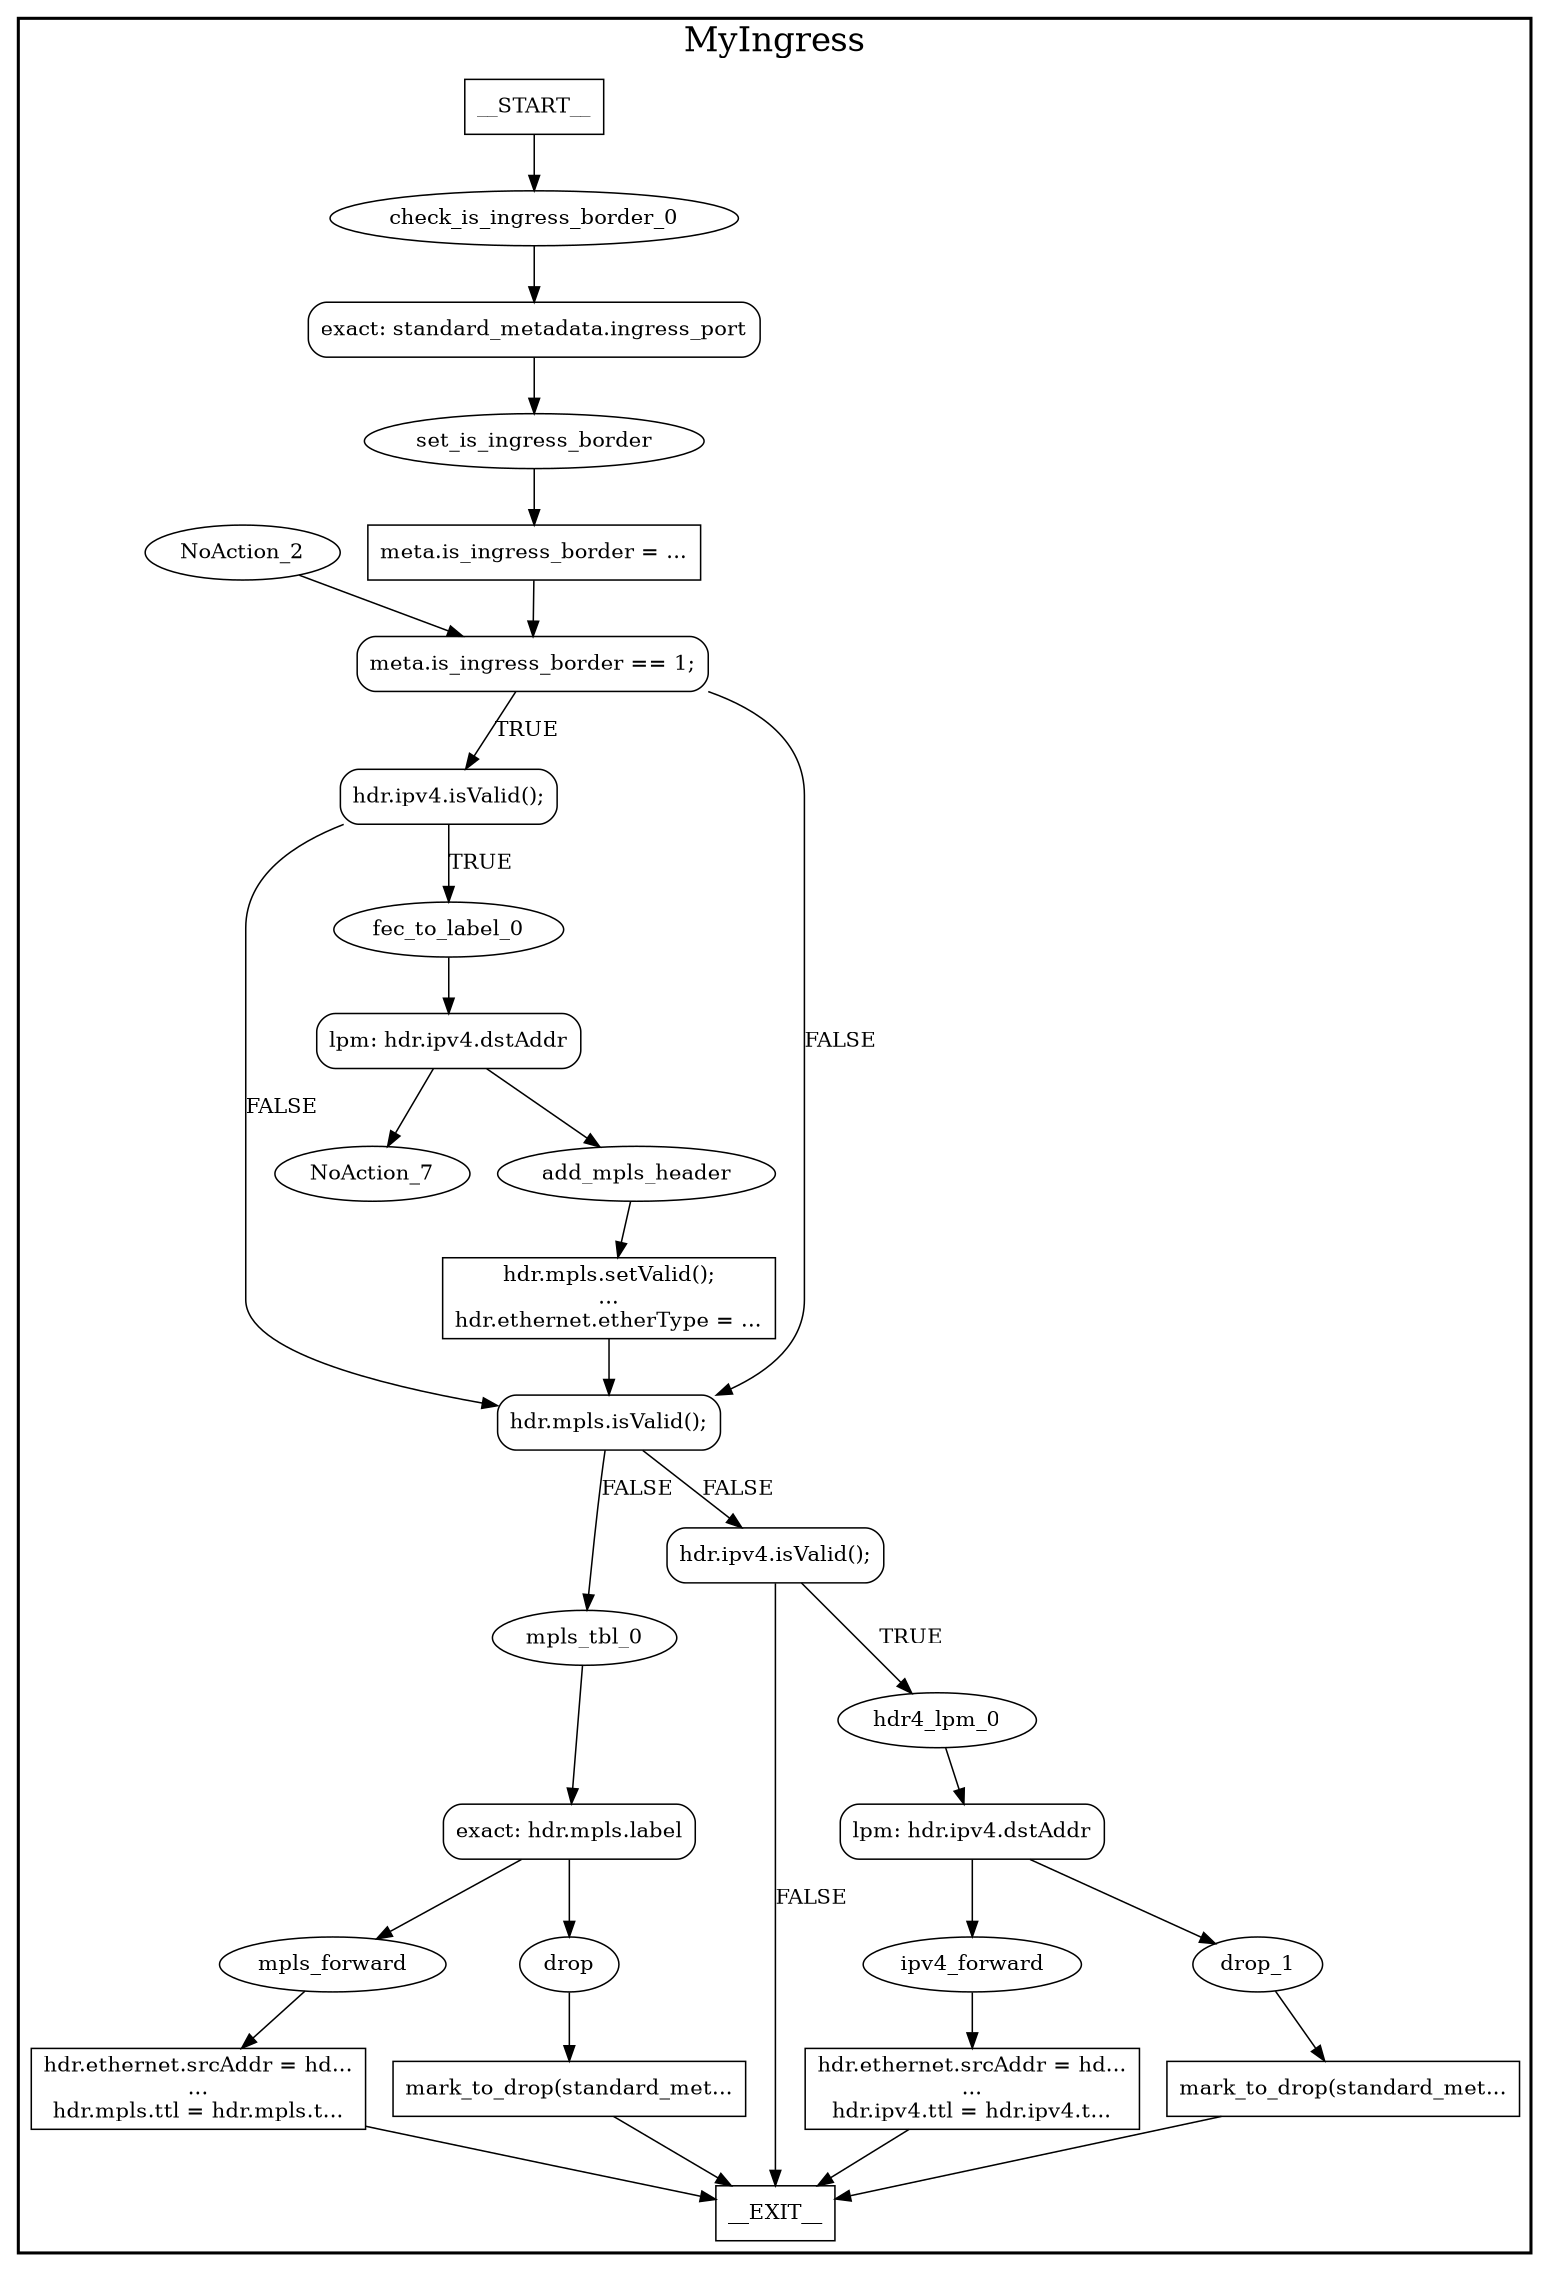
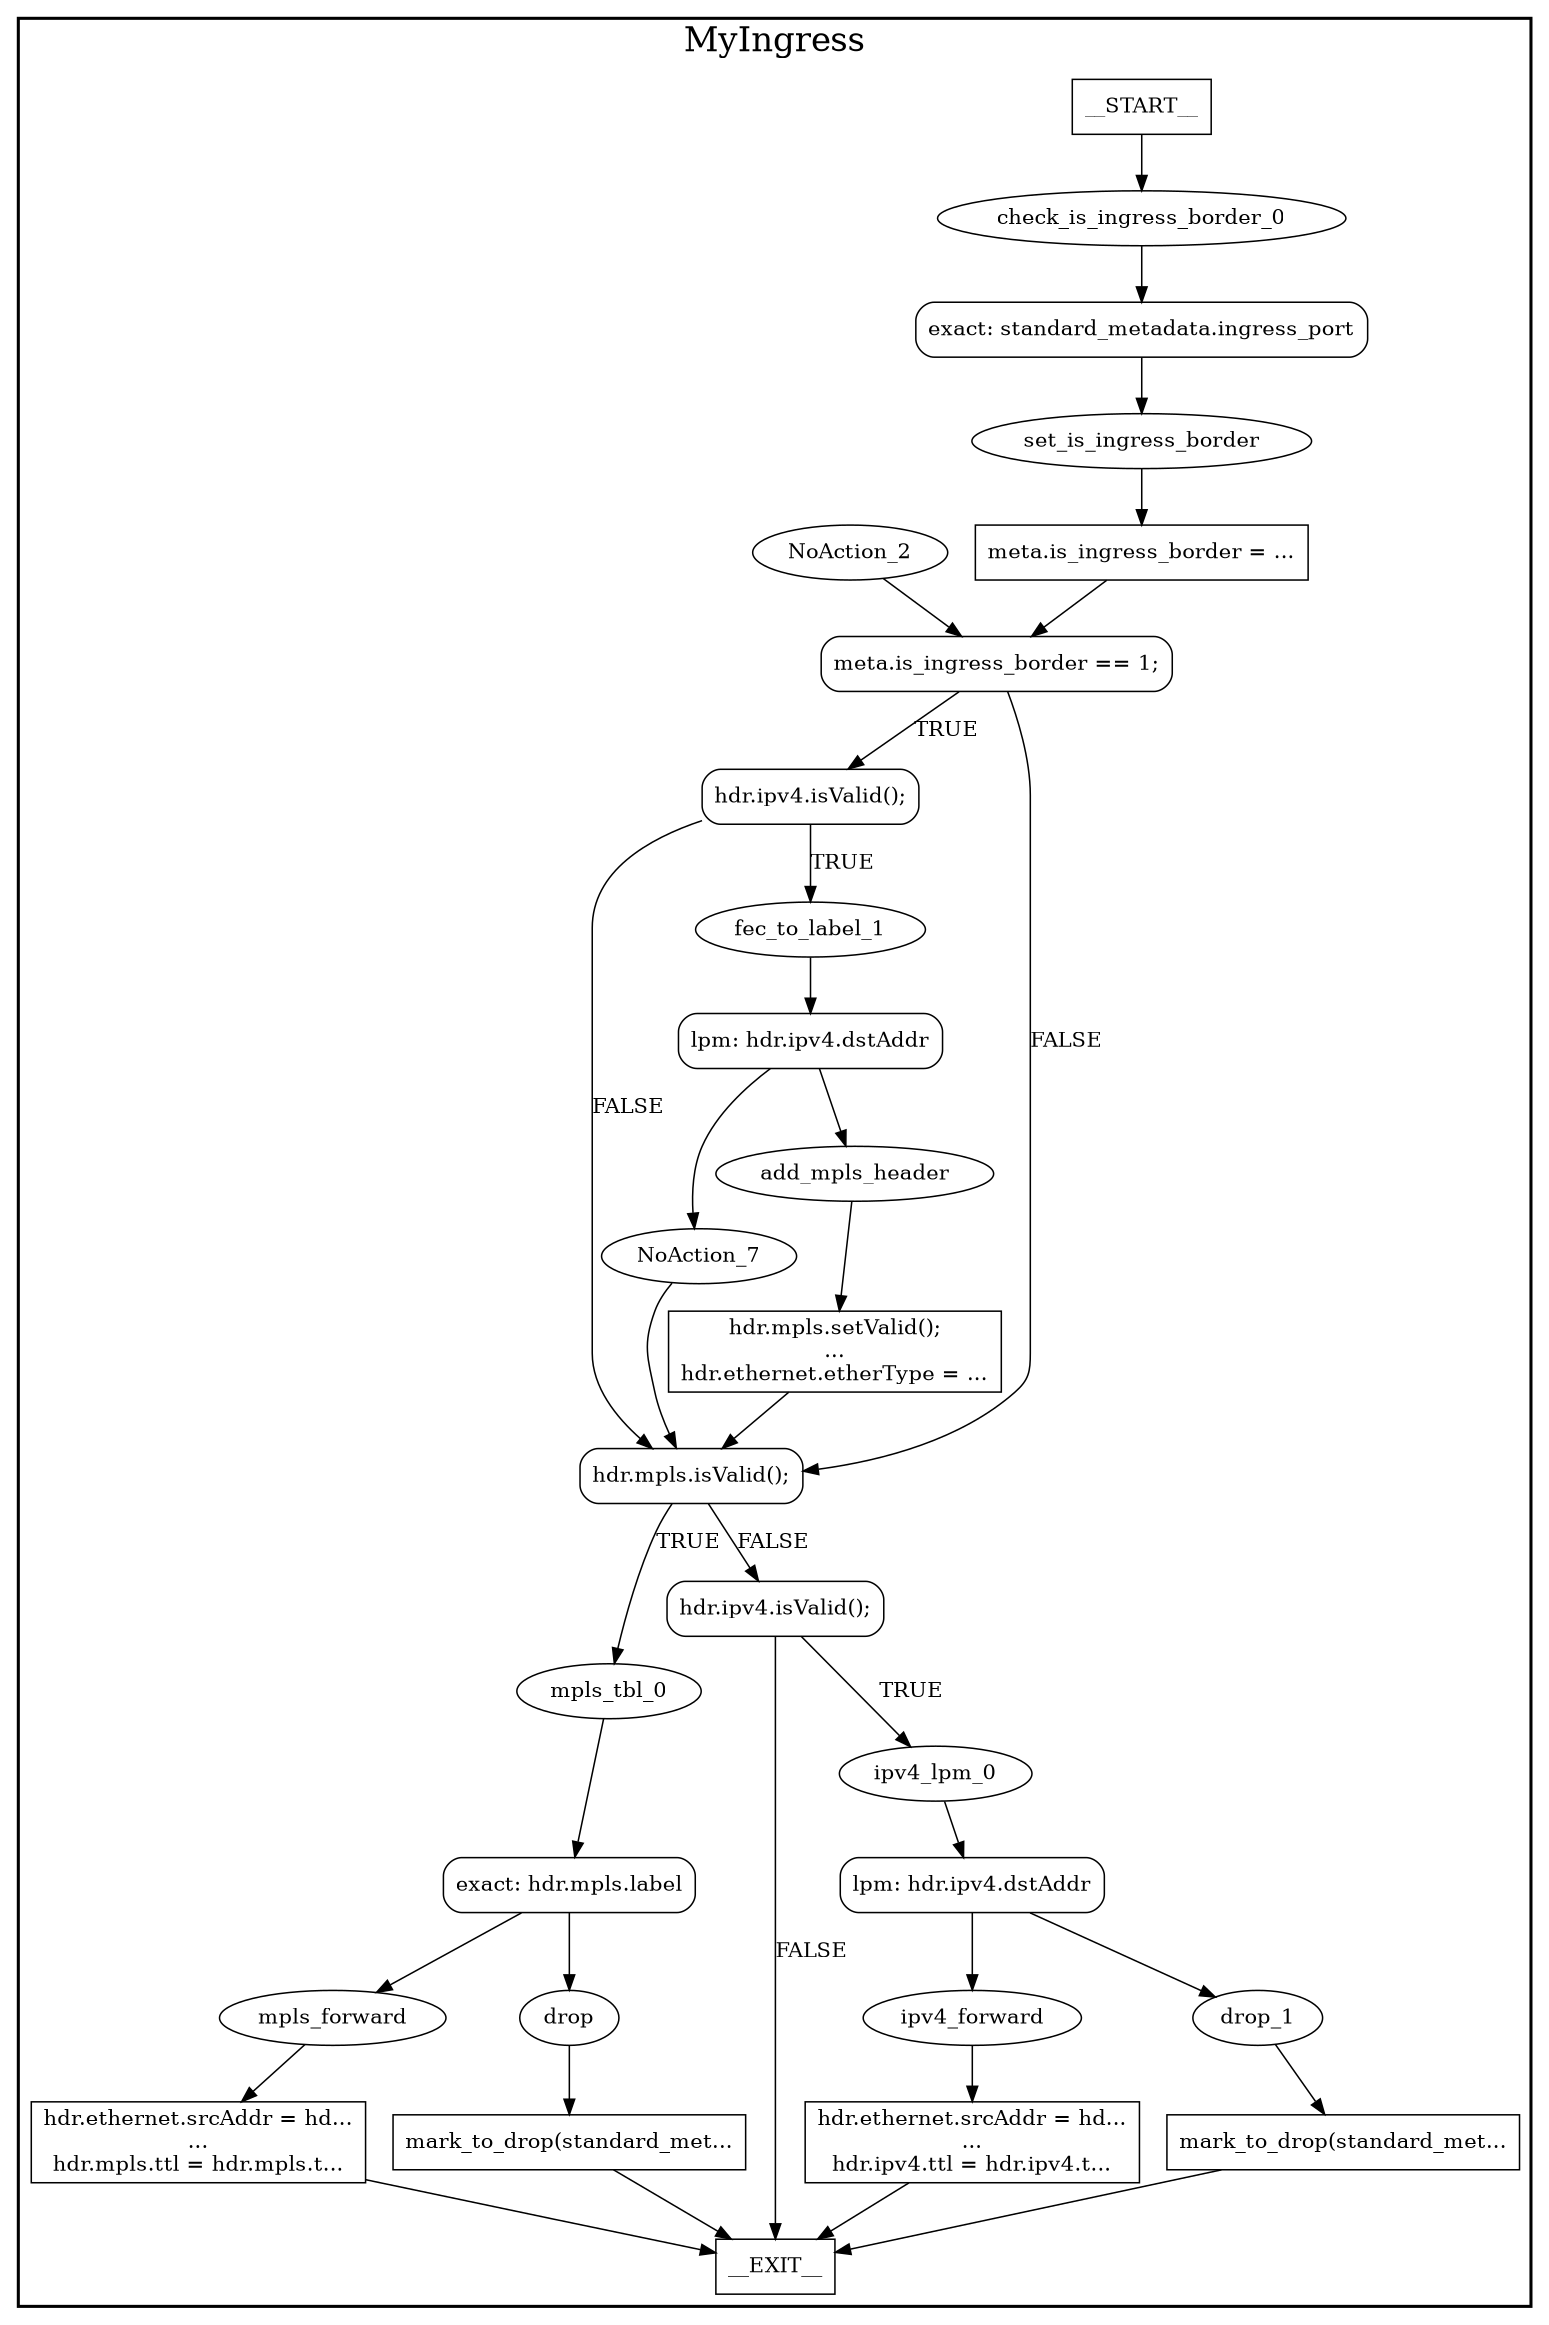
node "fec_to_label_0": label "fec_to_label_0" -> "fec_to_label_1"
edge "NoAction_7" -> "hdr.mpls.isValid();": added
edge "hdr.mpls.isValid();" -> "mpls_tbl_0": label "FALSE" -> "TRUE"
node "hdr4_lpm_0": label "hdr4_lpm_0" -> "ipv4_lpm_0"
